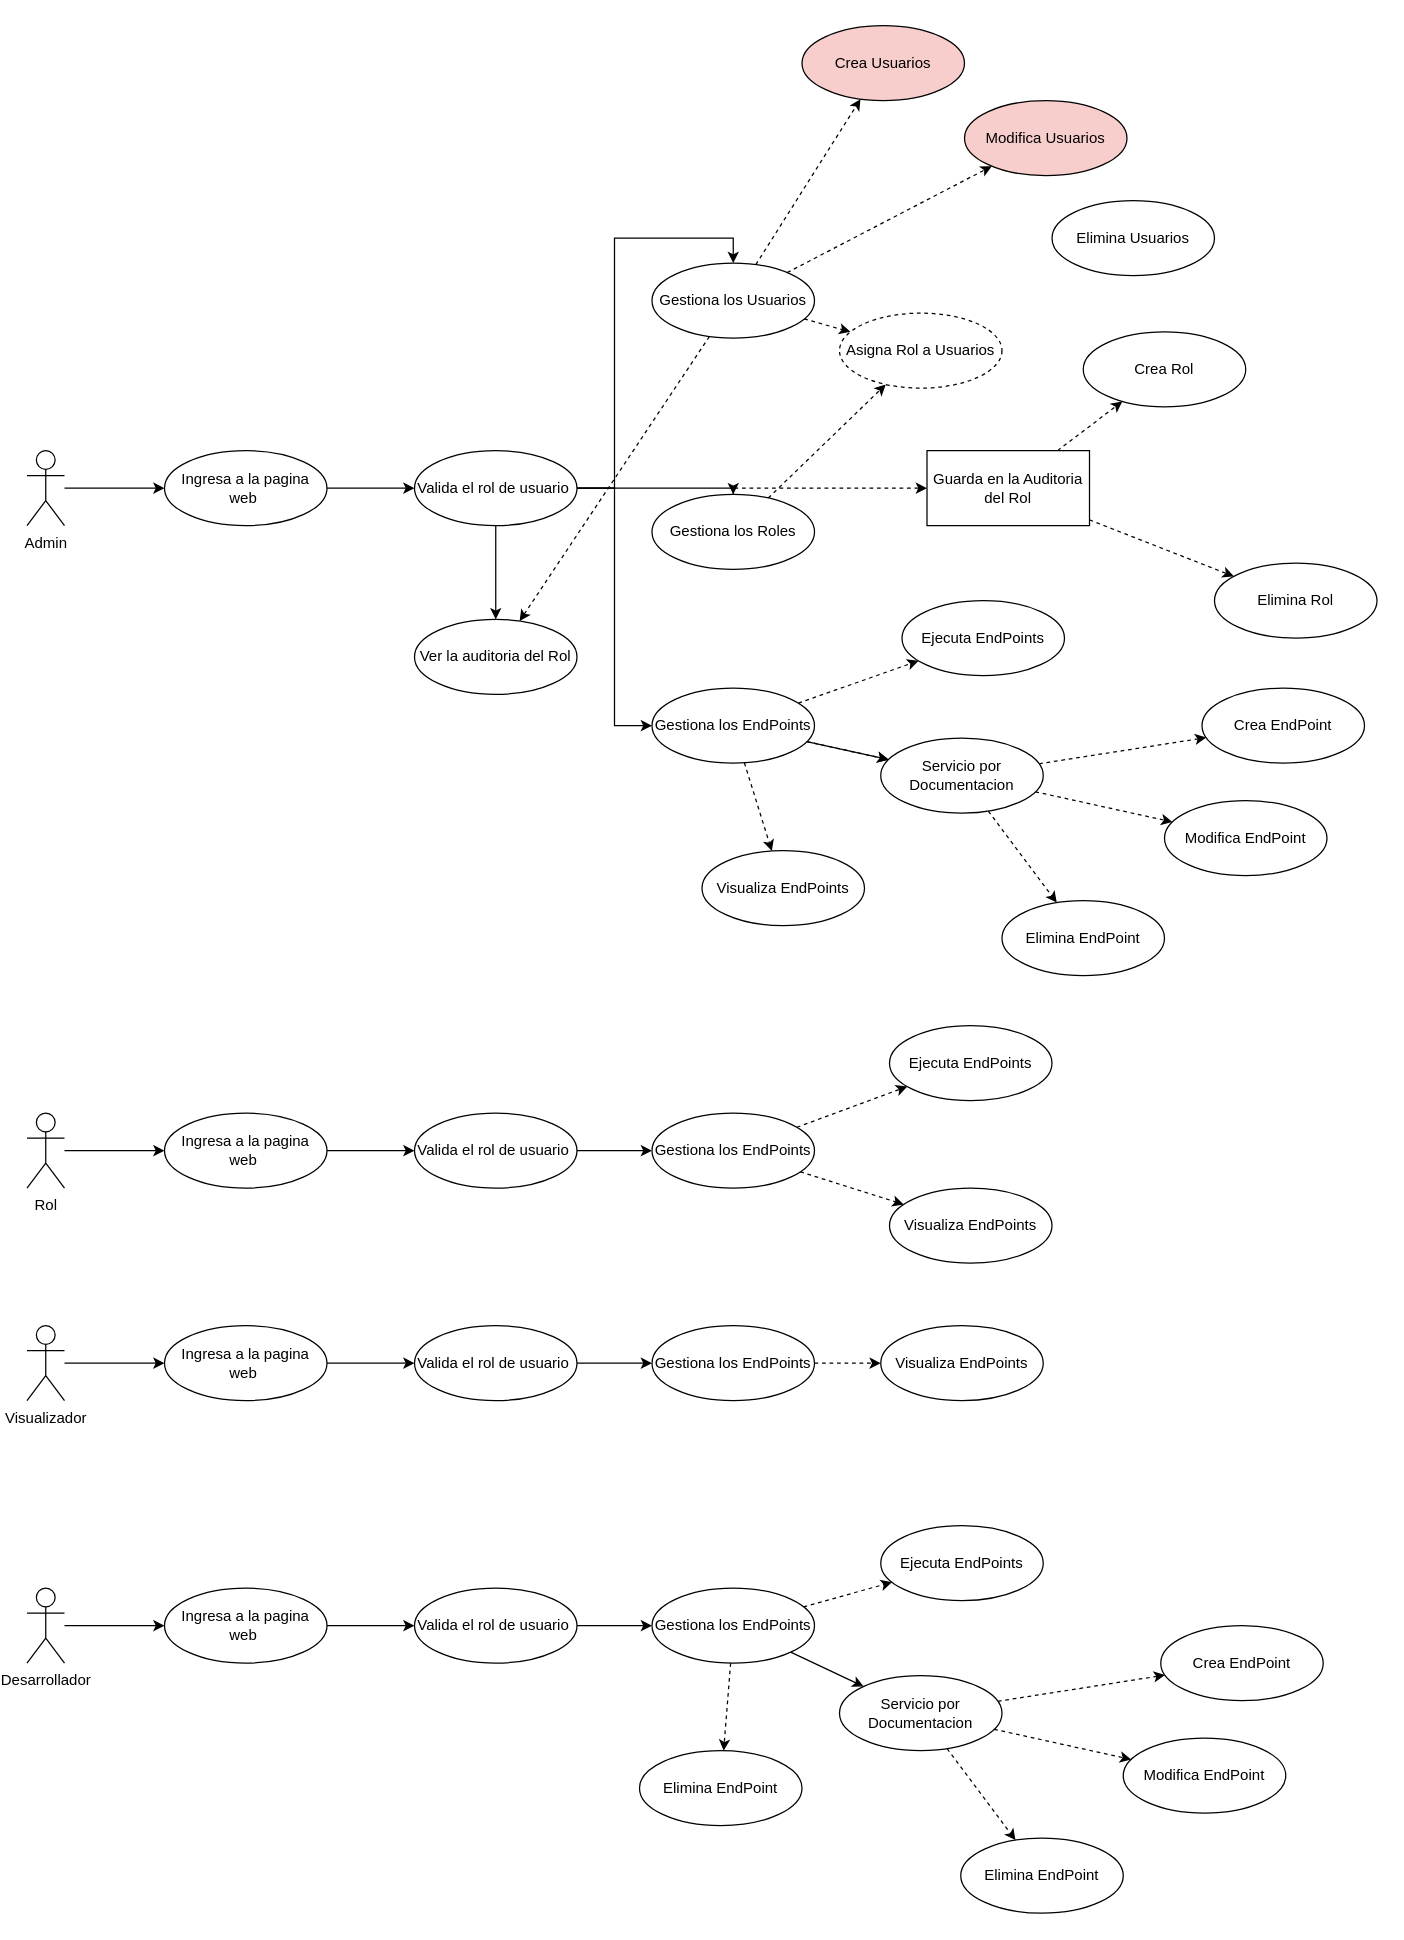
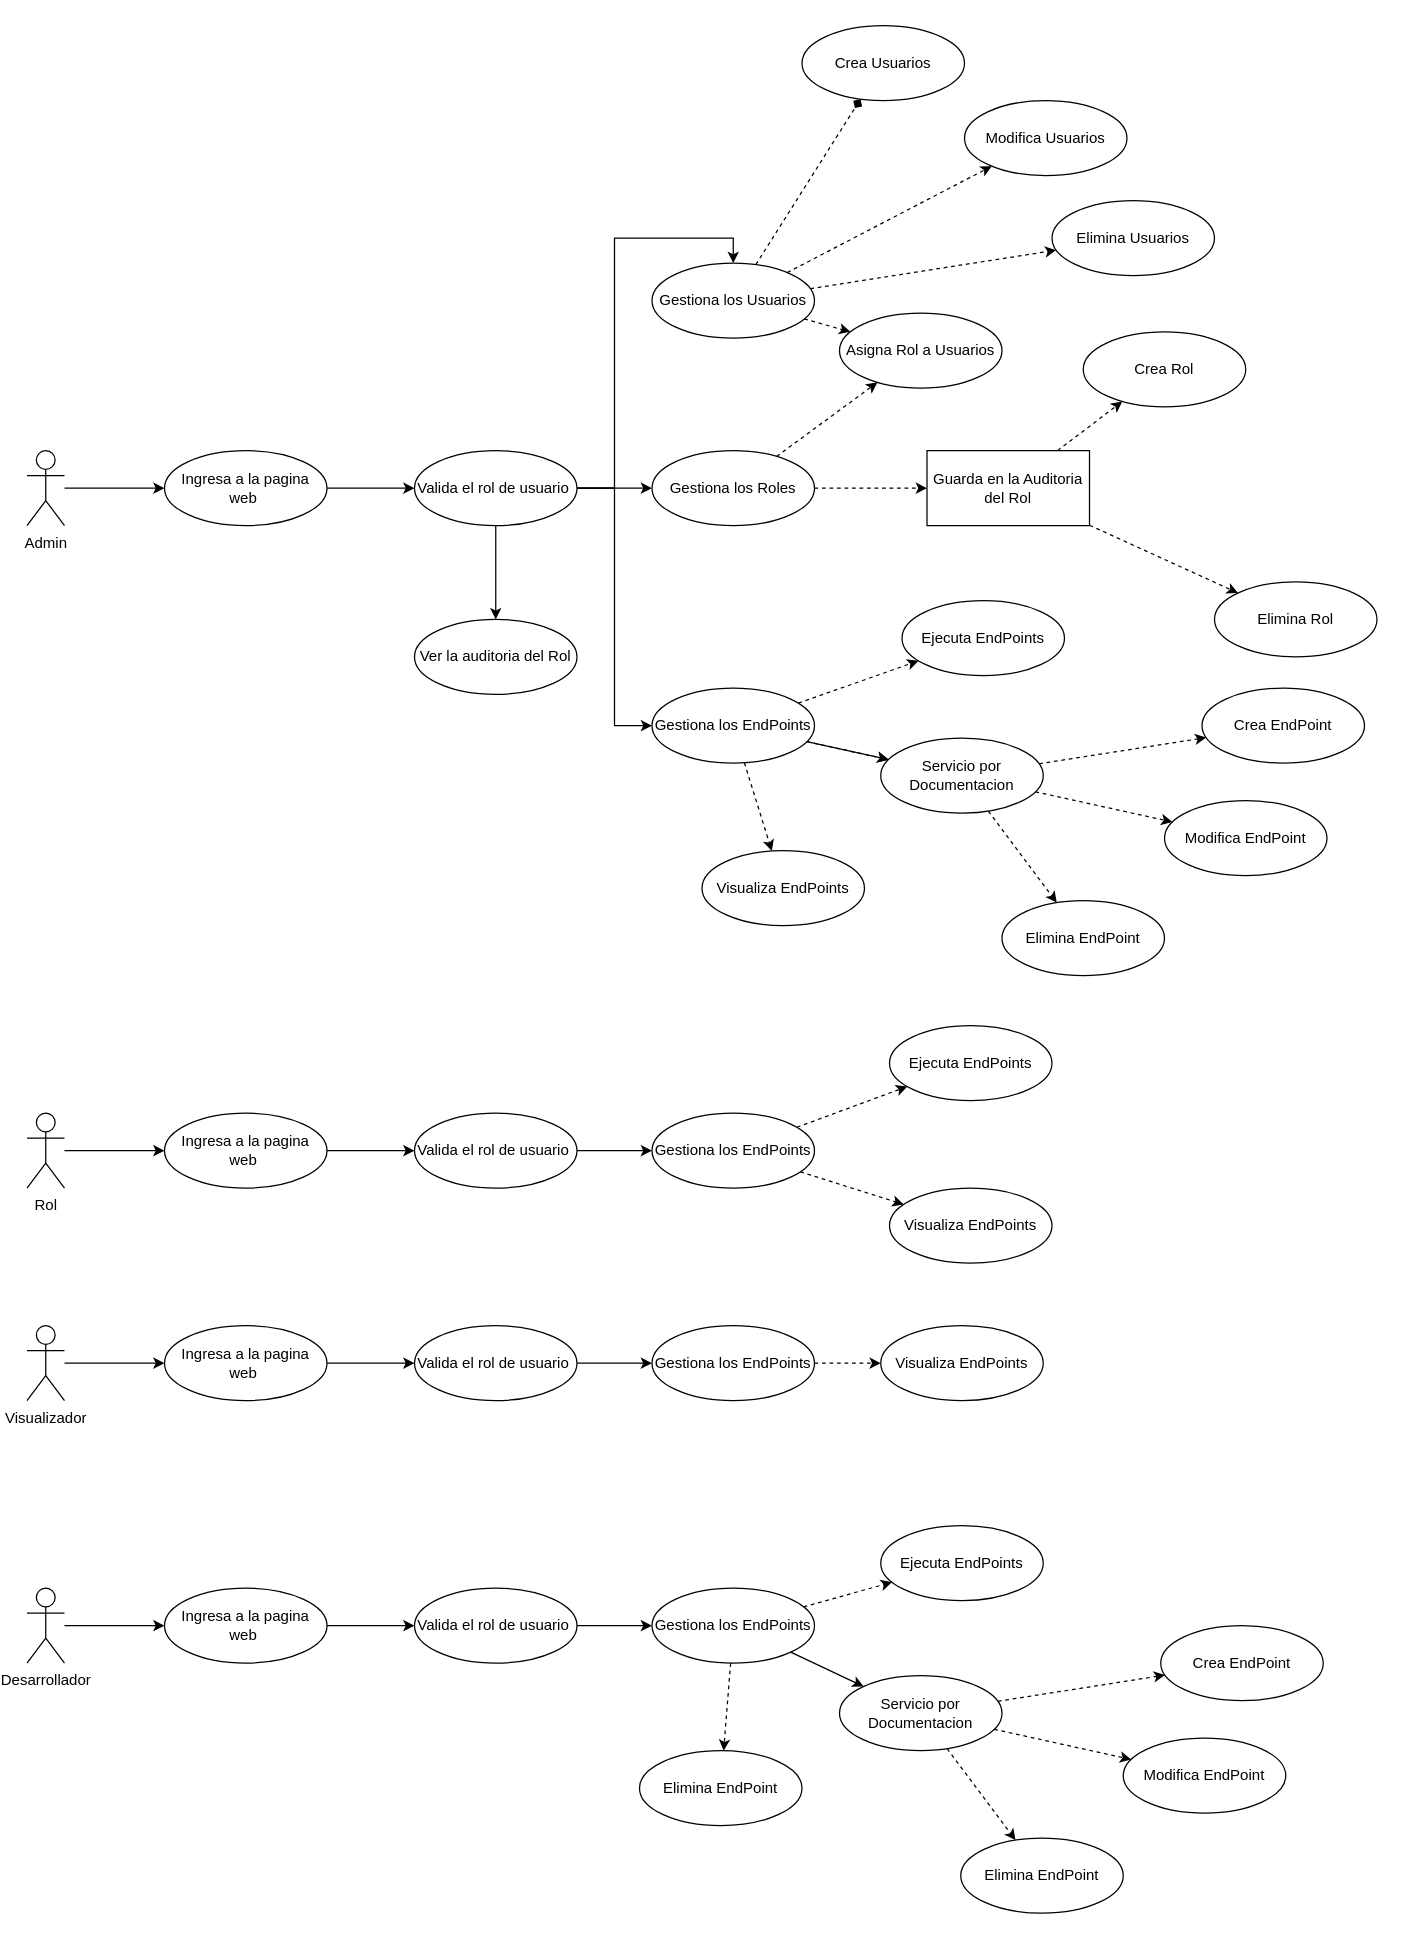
node "Crea Usuarios": fillcolor #f8cecc -> #ffffff
edge "Gestiona los Usuarios" -> "Crea Usuarios": arrowhead classic -> diamond
node "Modifica Usuarios": fillcolor #f8cecc -> #ffffff
node "Asigna Rol a Usuarios": style dashed -> solid
edge "Gestiona los Usuarios" -> "Ver la auditoria del Rol": now "Gestiona los Usuarios" -> "Elimina Usuarios"
node "Gestiona los Roles": moved (733, 532) -> (733, 488)
node "Elimina Rol": moved (1296, 601) -> (1296, 619)
